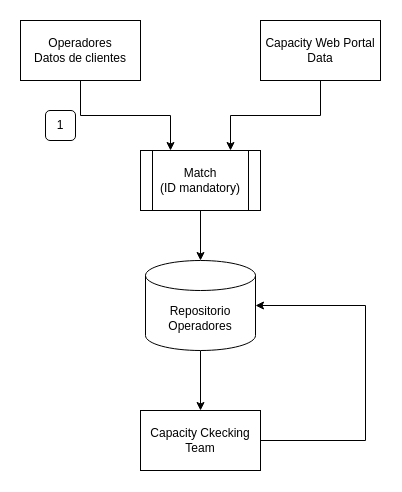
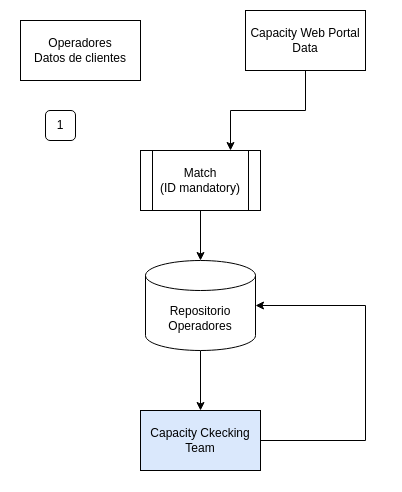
node "Capacity Web Portal Data": moved (321, 51) -> (306, 41)
edge "Operadores Datos de clientes" -> "Match (ID mandatory)": removed
node "Capacity Ckecking Team": fillcolor #ffffff -> #dae8fc
